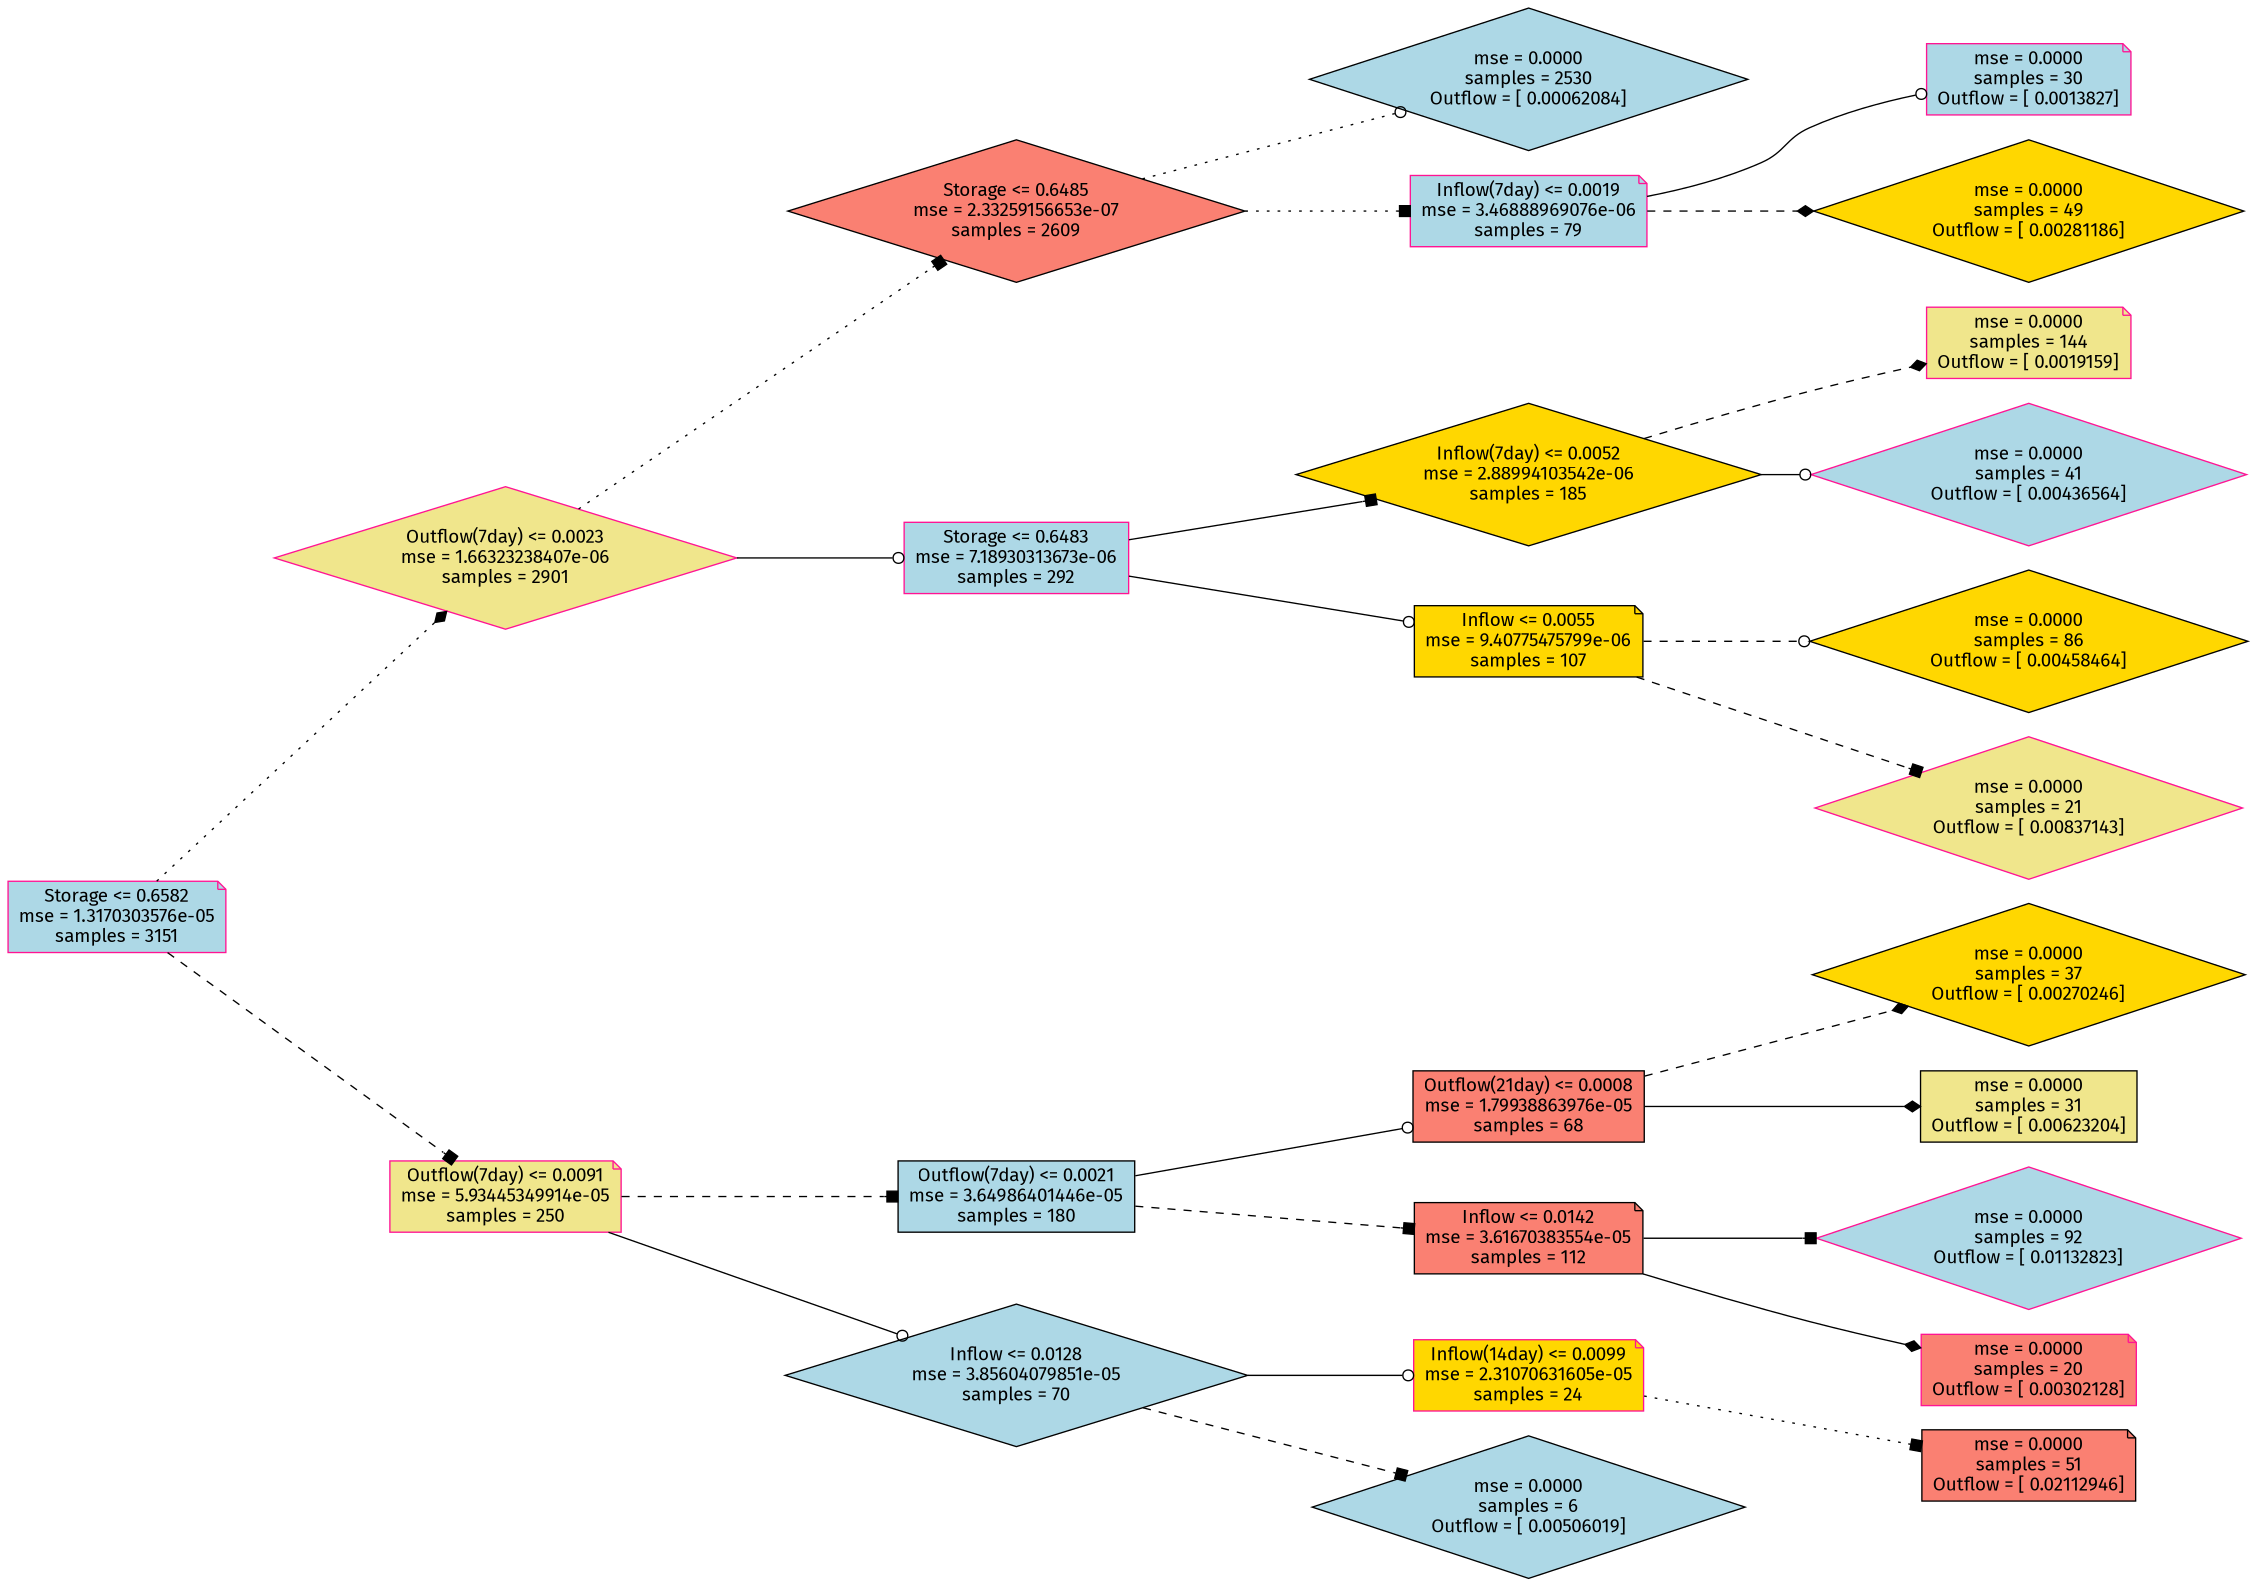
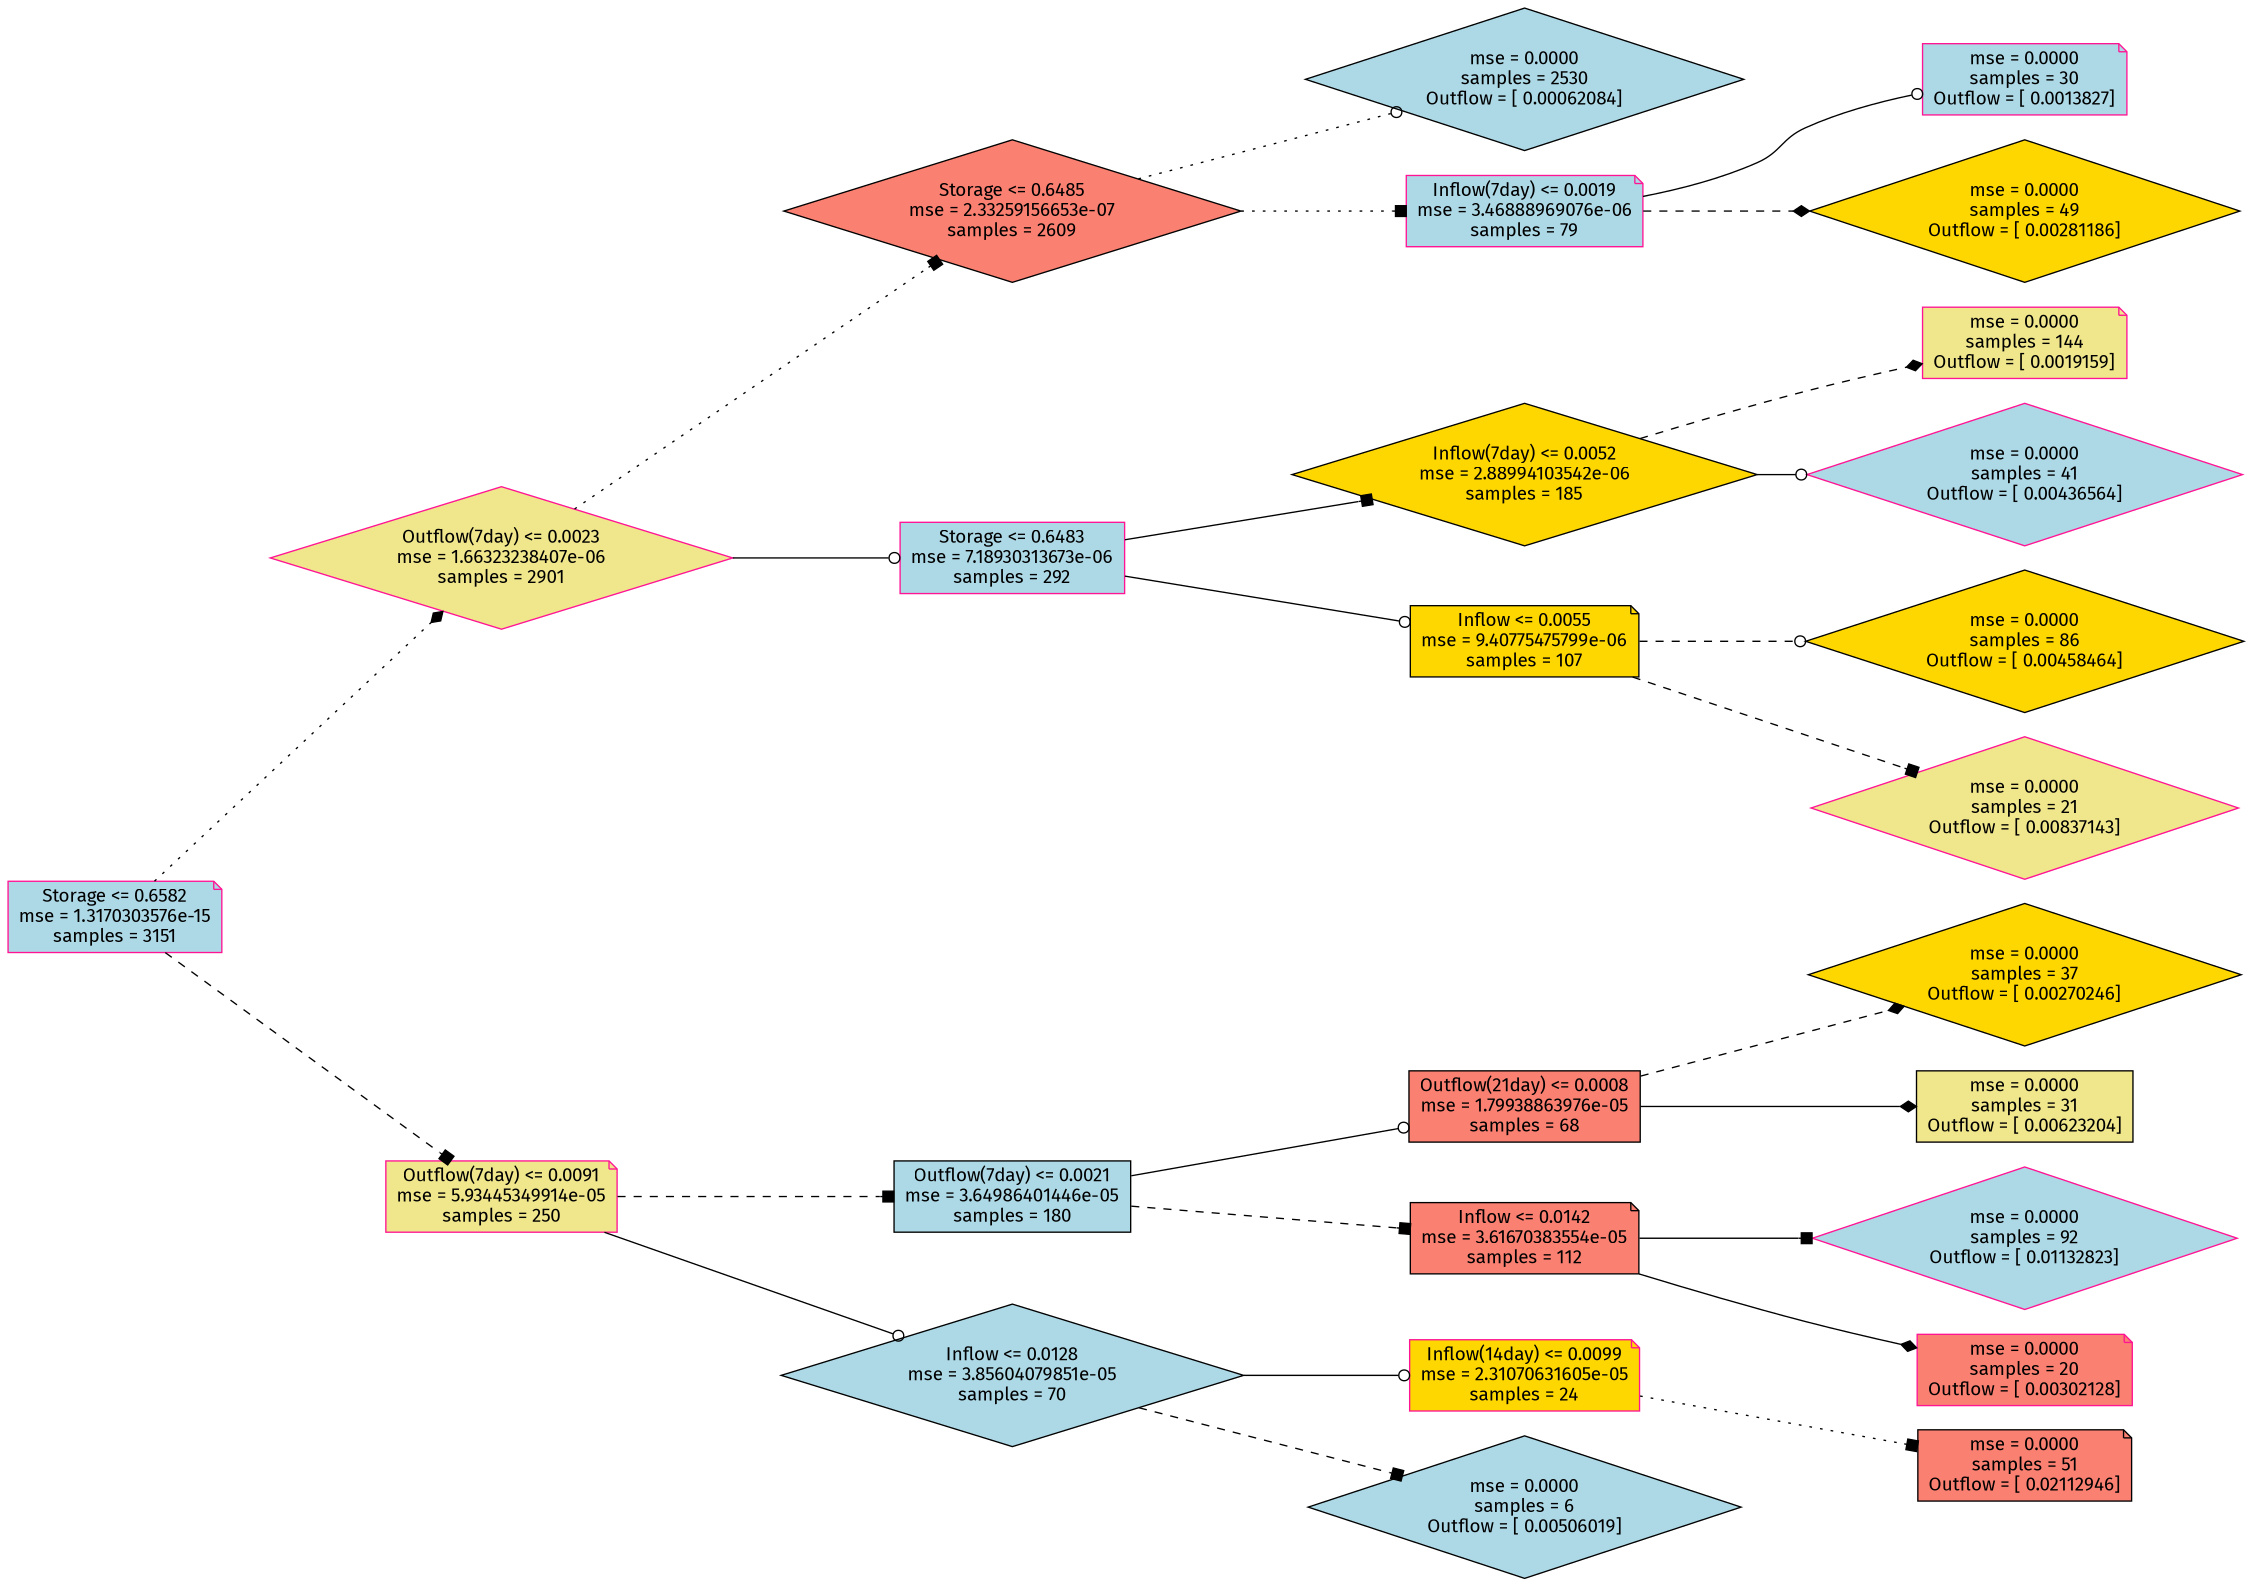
node "Storage <= 0.6582 mse = 1.3170303576e-05 samples = 3151": label "Storage <= 0.6582 mse = 1.3170303576e-05 samples = 3151" -> "Storage <= 0.6582 mse = 1.3170303576e-15 samples = 3151"
